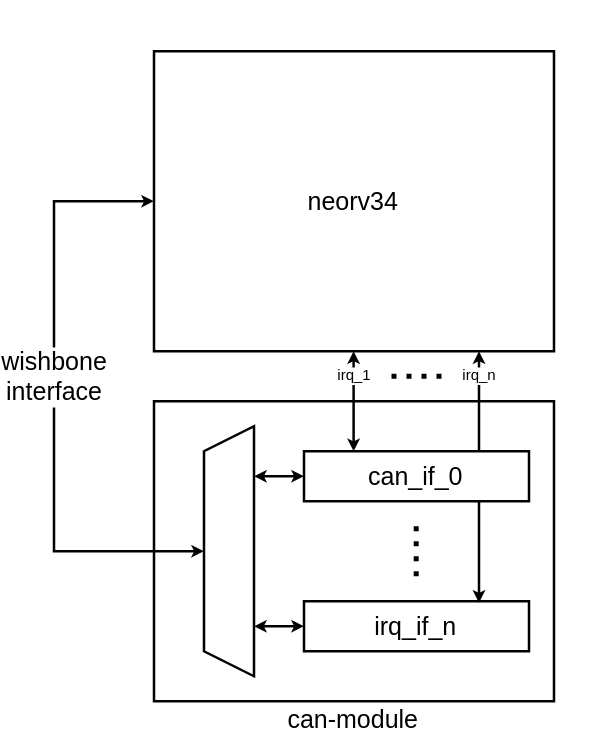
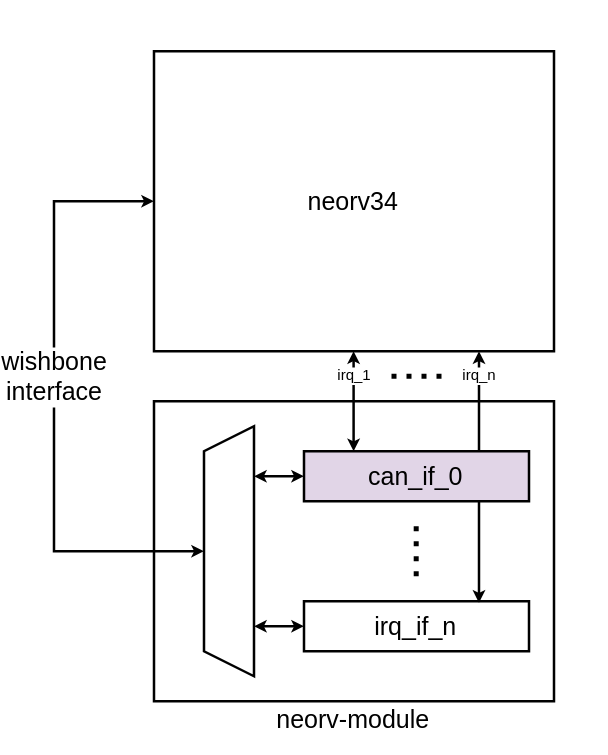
node "can_if_0": fillcolor #ffffff -> #e1d5e7
node "can-module": label "can-module" -> "neorv-module"
